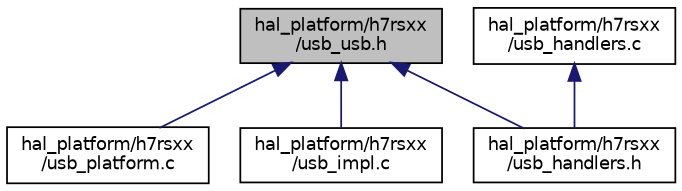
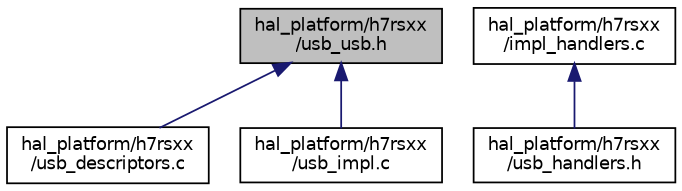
node "hal_platform/h7rsxx /usb_handlers.c": label "hal_platform/h7rsxx /usb_handlers.c" -> "hal_platform/h7rsxx /impl_handlers.c"
edge "hal_platform/h7rsxx /usb_handlers.h" -> "hal_platform/h7rsxx /usb_usb.h": removed
node "hal_platform/h7rsxx /usb_platform.c": label "hal_platform/h7rsxx /usb_platform.c" -> "hal_platform/h7rsxx /usb_descriptors.c"
